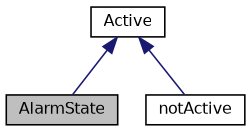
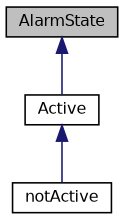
edge "AlarmState" -> "Active": reversed
